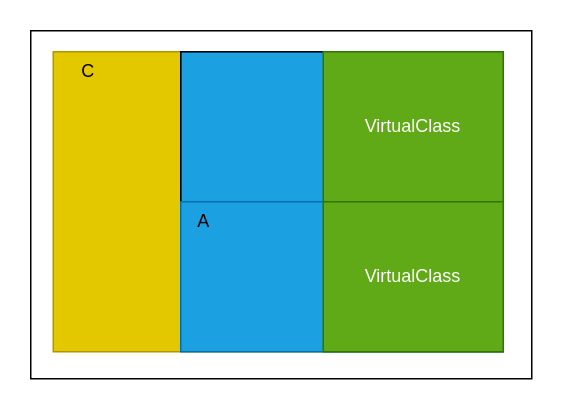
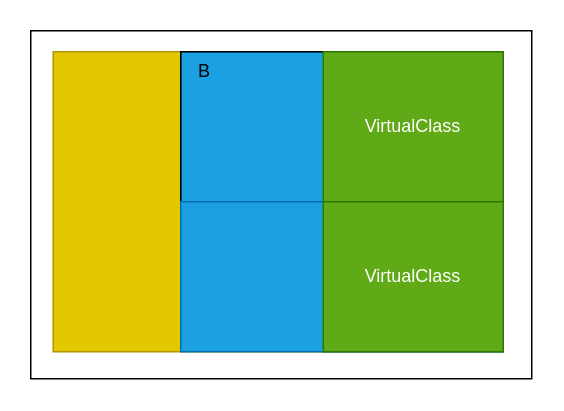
node "C": removed
node "B": added
node "A": removed
